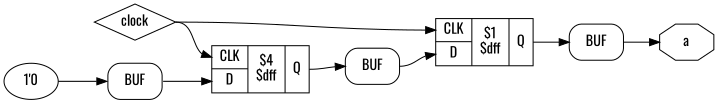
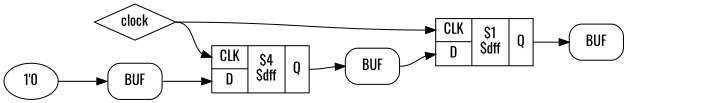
node "a": removed
